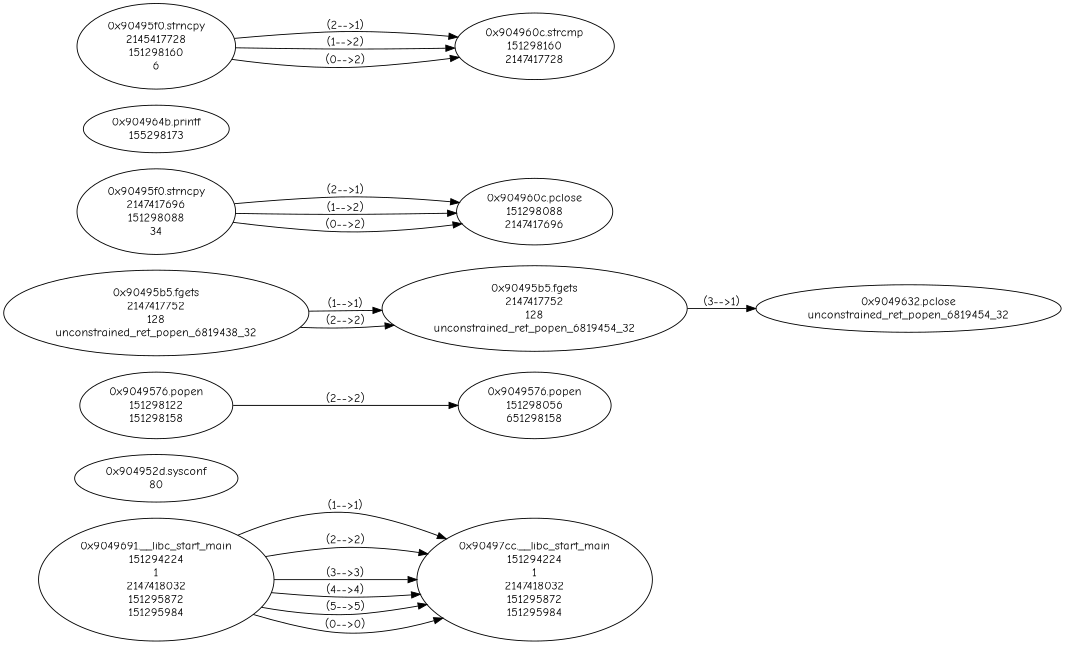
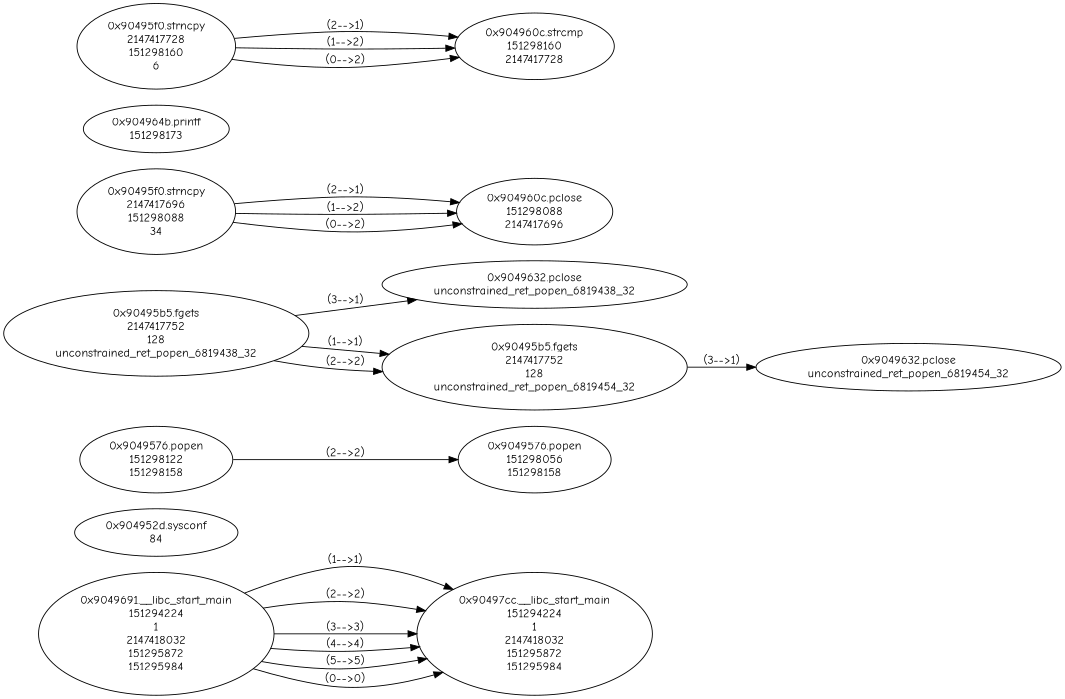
node "0x90495f0.strncpy 2145417728 151298160 6": label "0x90495f0.strncpy 2145417728 151298160 6" -> "0x90495f0.strncpy 2147417728 151298160 6"
node "0x904964b.printf 155298173": label "0x904964b.printf 155298173" -> "0x904964b.printf 151298173"
node "0x9049632.pclose unconstrained_ret_popen_6819438_32": added
node "0x9049576.popen 151298056 651298158": label "0x9049576.popen 151298056 651298158" -> "0x9049576.popen 151298056 151298158"
node "0x904952d.sysconf 80": label "0x904952d.sysconf 80" -> "0x904952d.sysconf 84"
